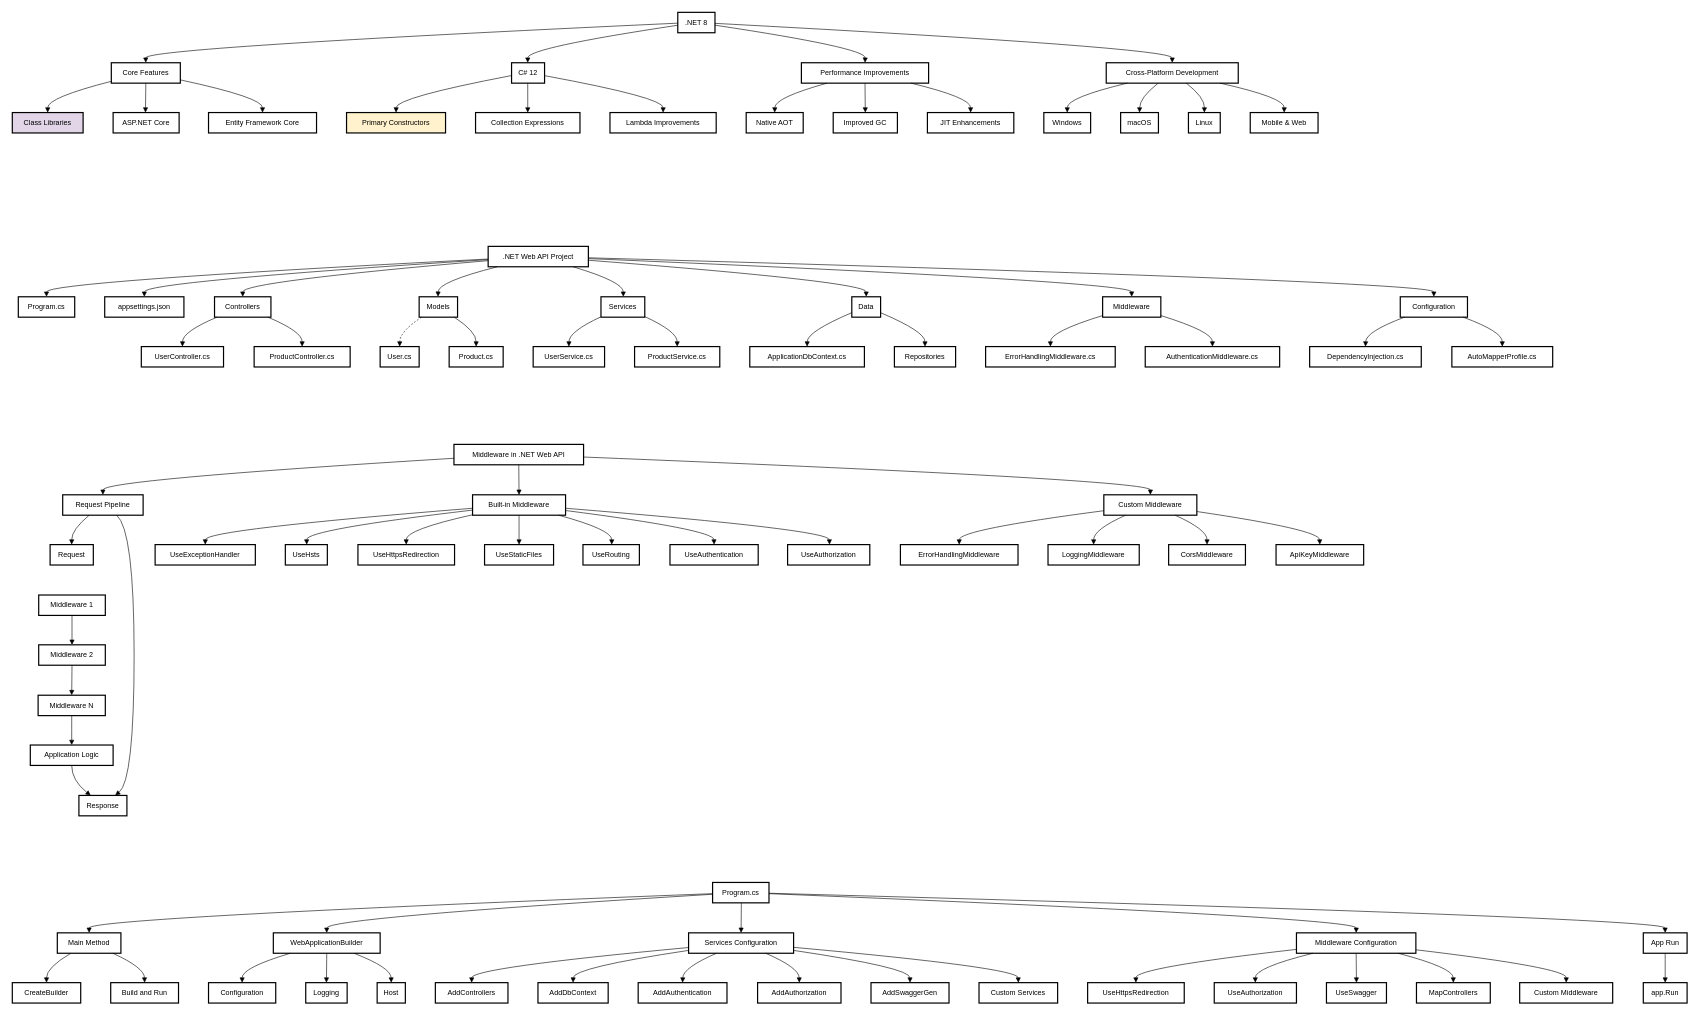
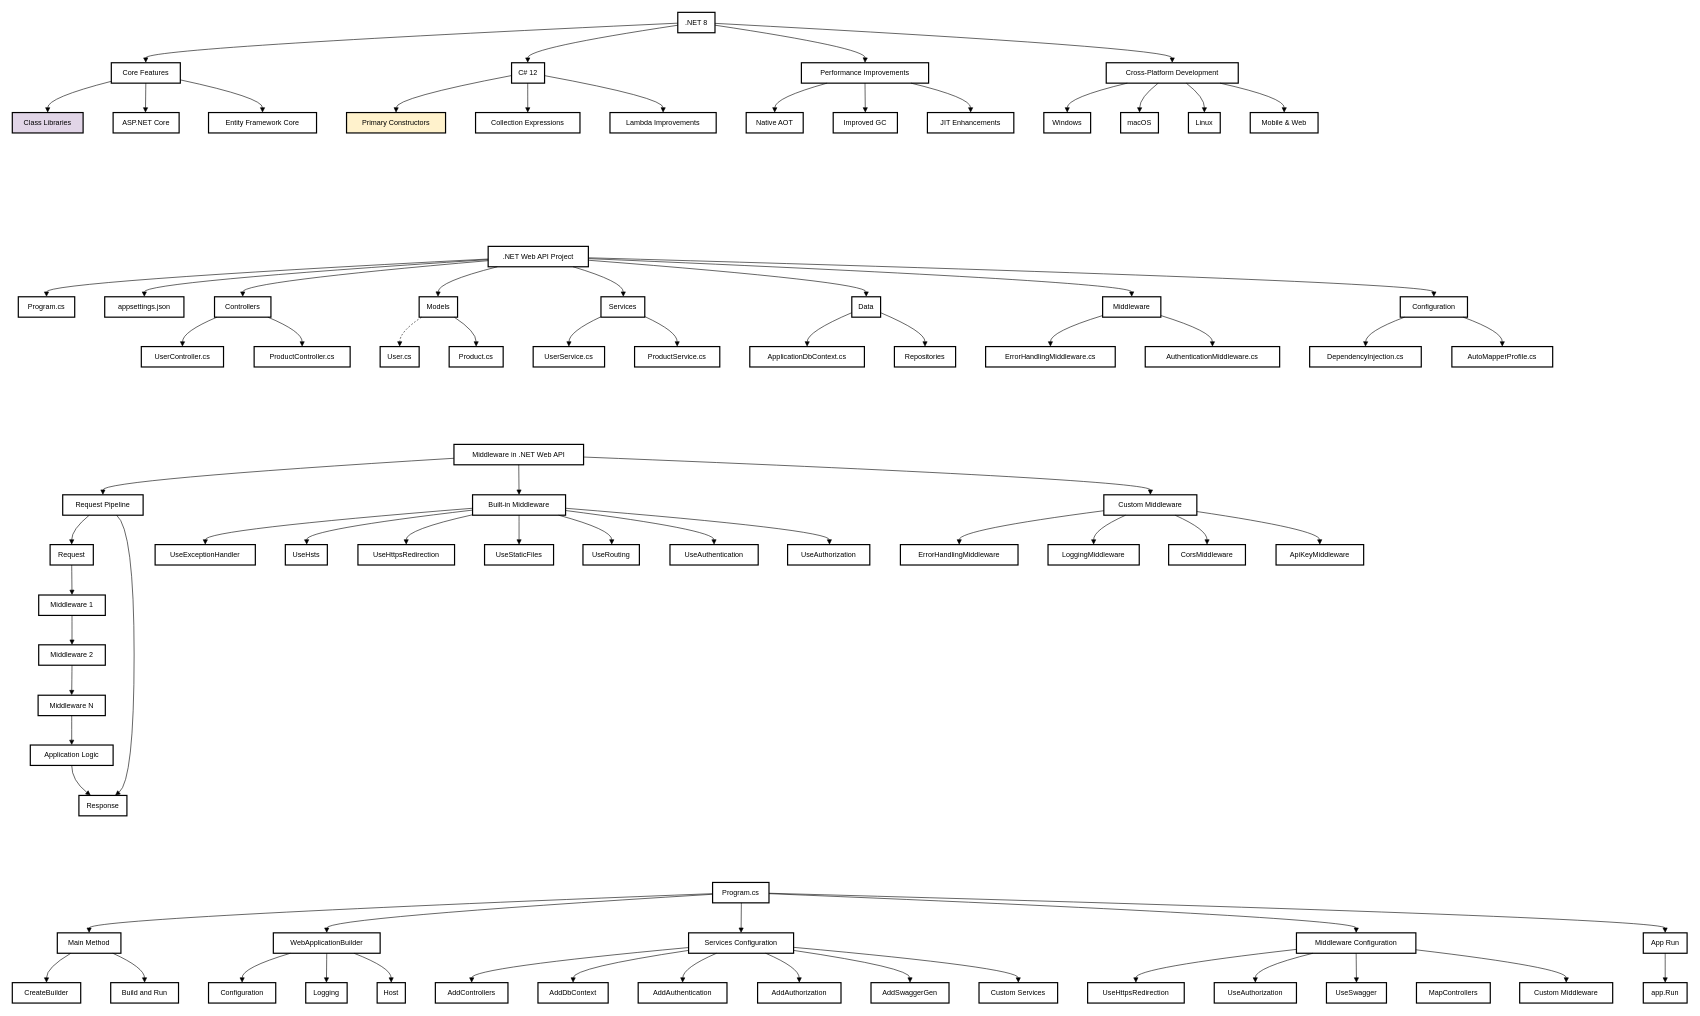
edge "Request" -> "Middleware 1": added
edge "Middleware Configuration" -> "MapControllers": removed
